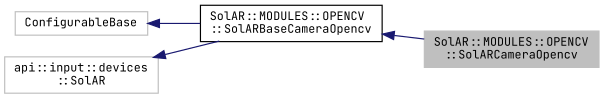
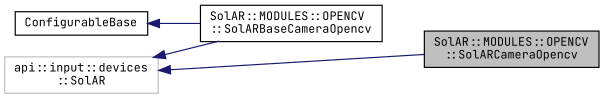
node "ConfigurableBase": color grey75 -> black
edge "SolAR::MODULES::OPENCV ::SolARCameraOpencv" -> "SolAR::MODULES::OPENCV ::SolARBaseCameraOpencv": now "SolAR::MODULES::OPENCV ::SolARCameraOpencv" -> "api::input::devices ::SolAR"
node "SolAR::MODULES::OPENCV ::SolARCameraOpencv": color grey75 -> black
